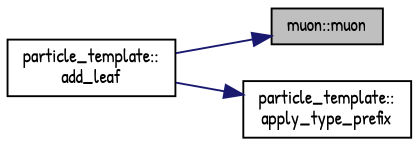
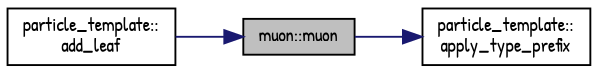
edge "particle_template:: add_leaf" -> "particle_template:: apply_type_prefix": now "muon::muon" -> "particle_template:: apply_type_prefix"
